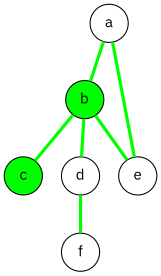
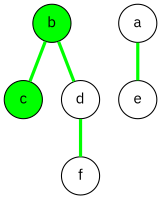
edge "a" -- "b": removed
edge "b" -- "e": removed
